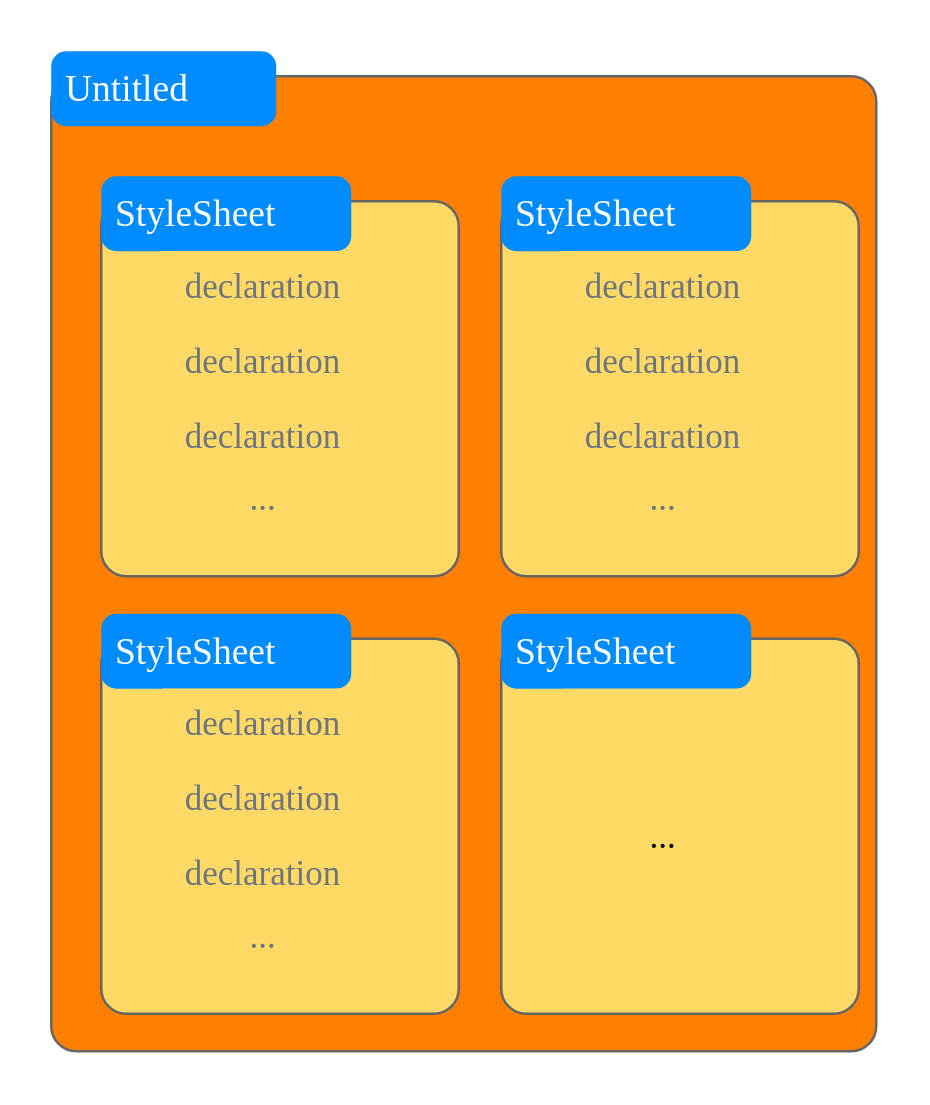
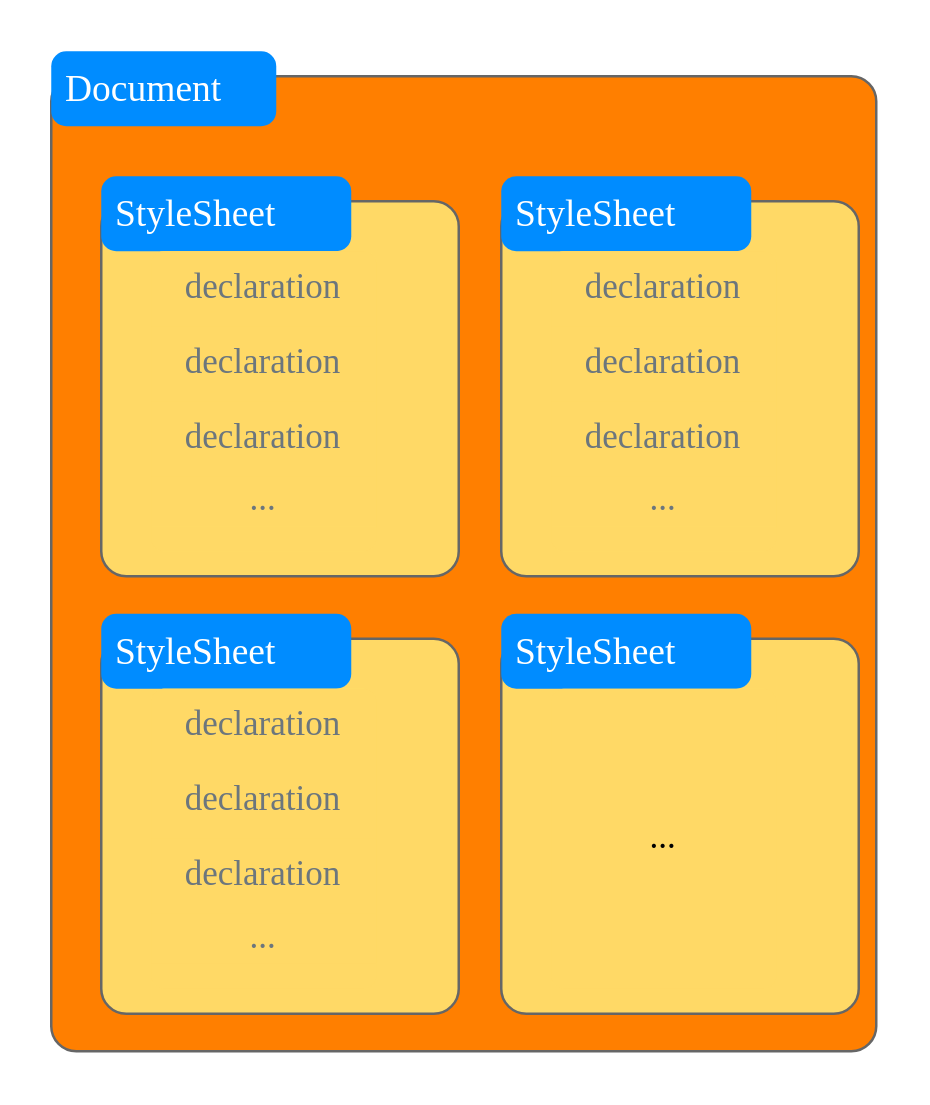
node "Untitled": label "Untitled" -> "Document"
